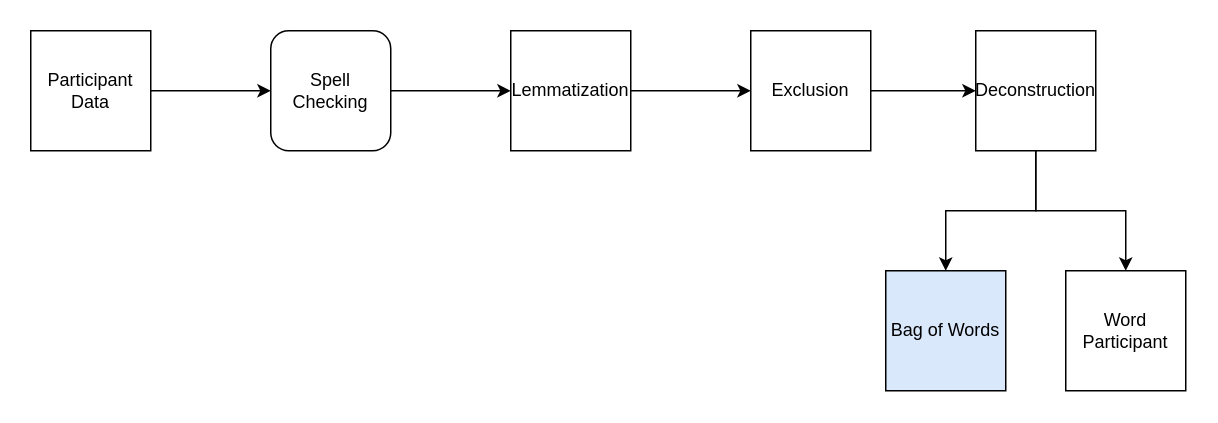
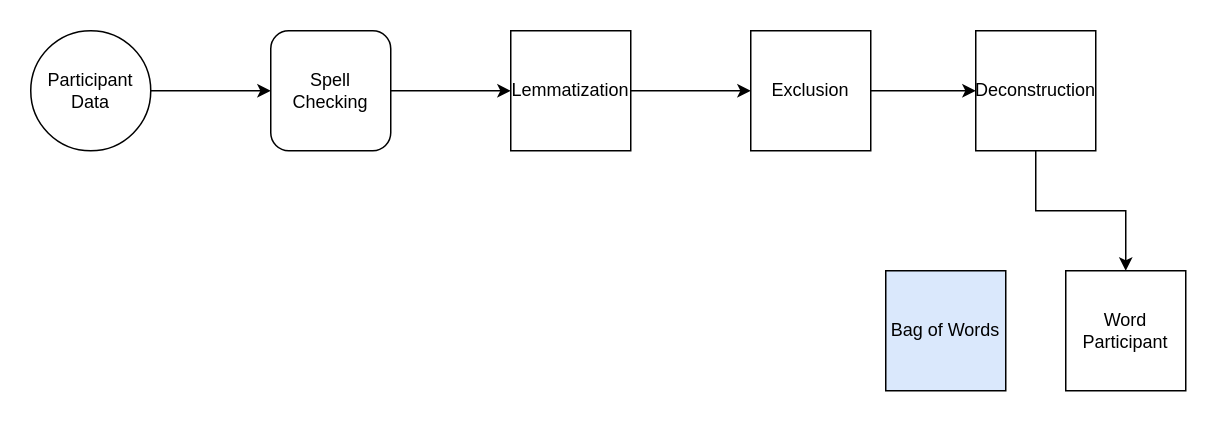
node "Participant Data": shape rectangle -> ellipse
edge "Deconstruction" -> "Bag of Words": removed
